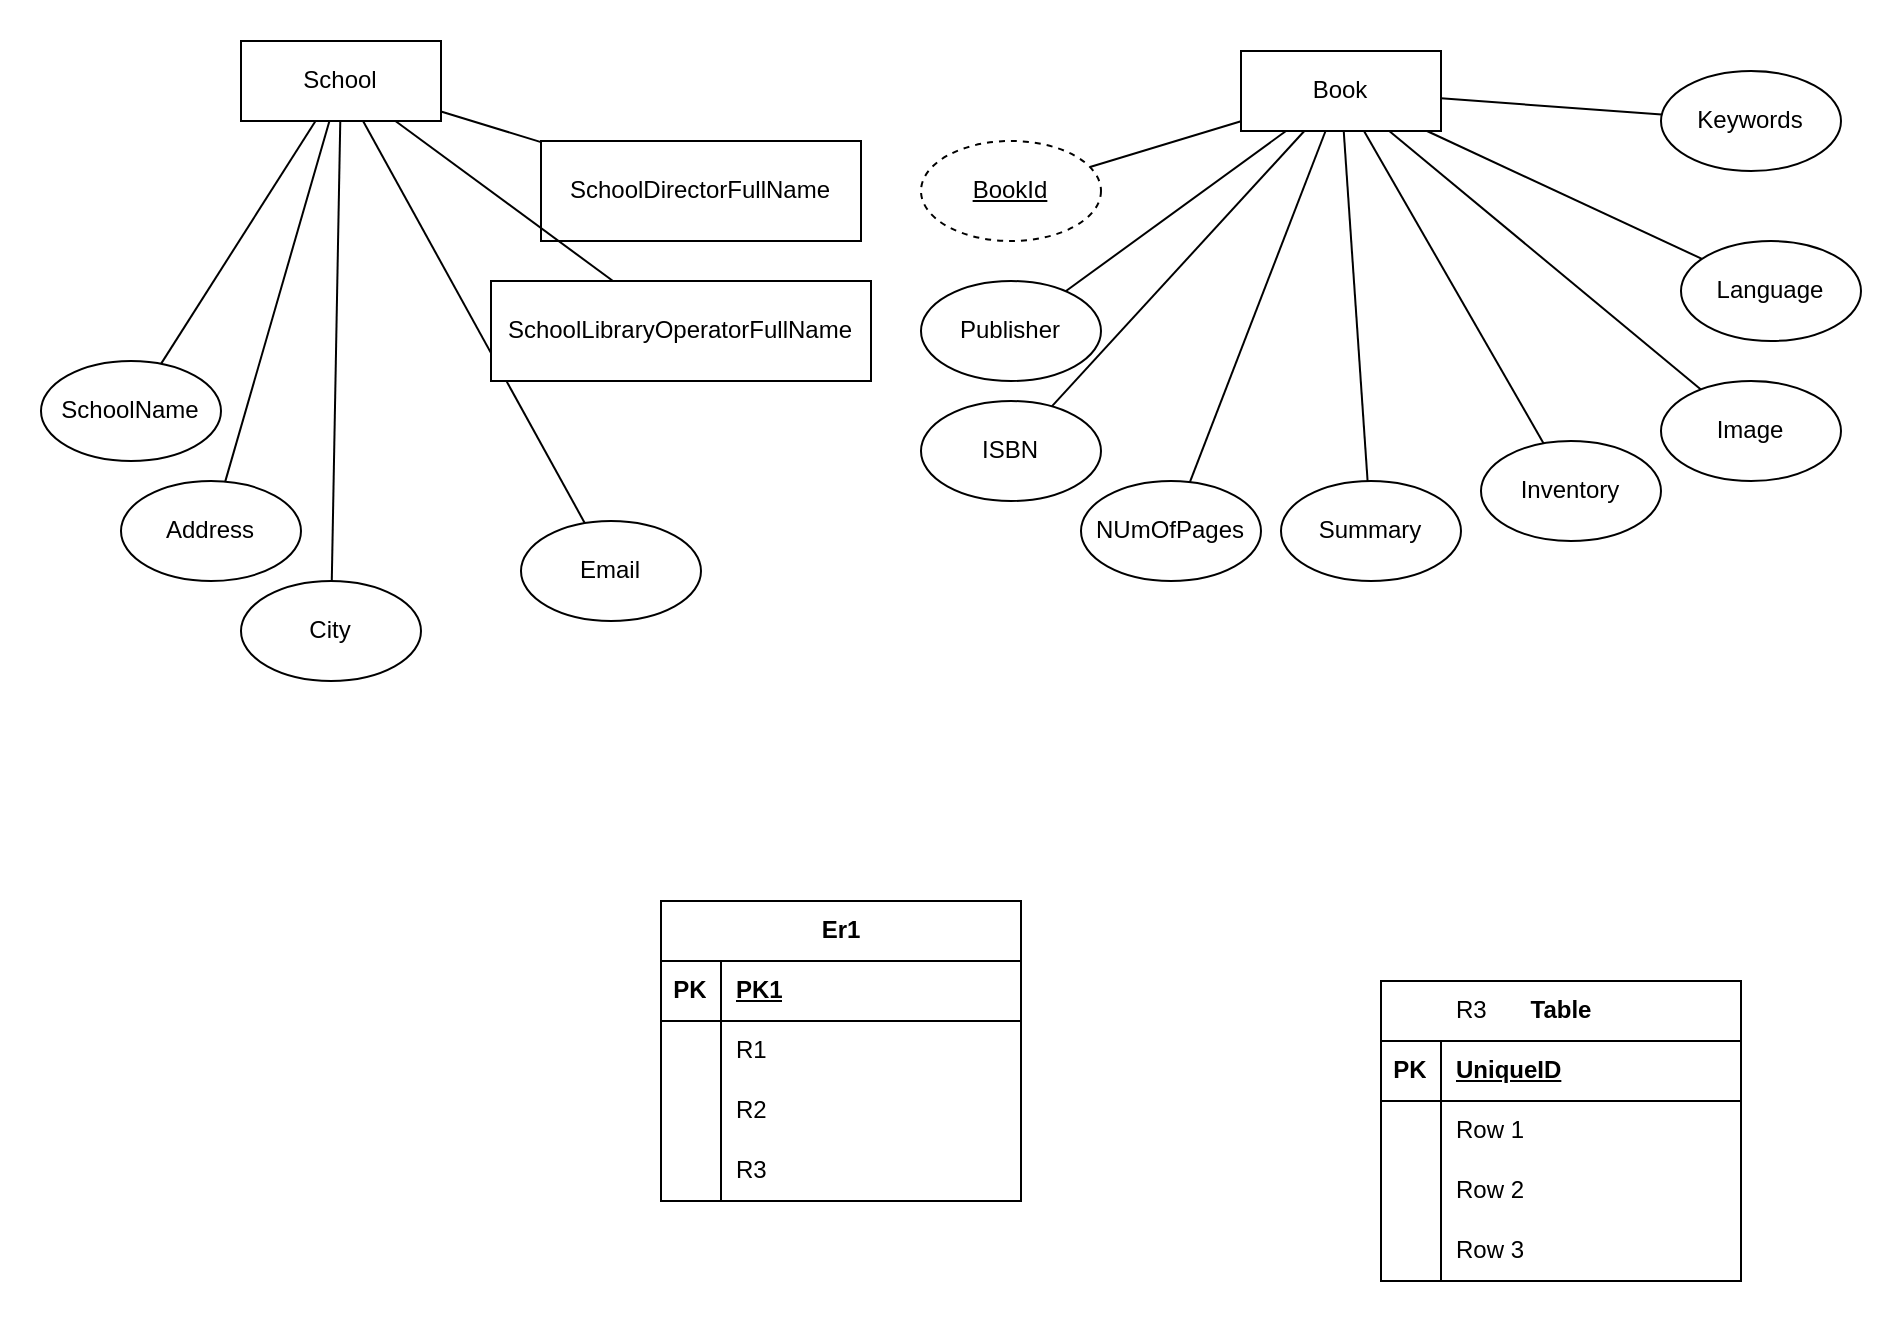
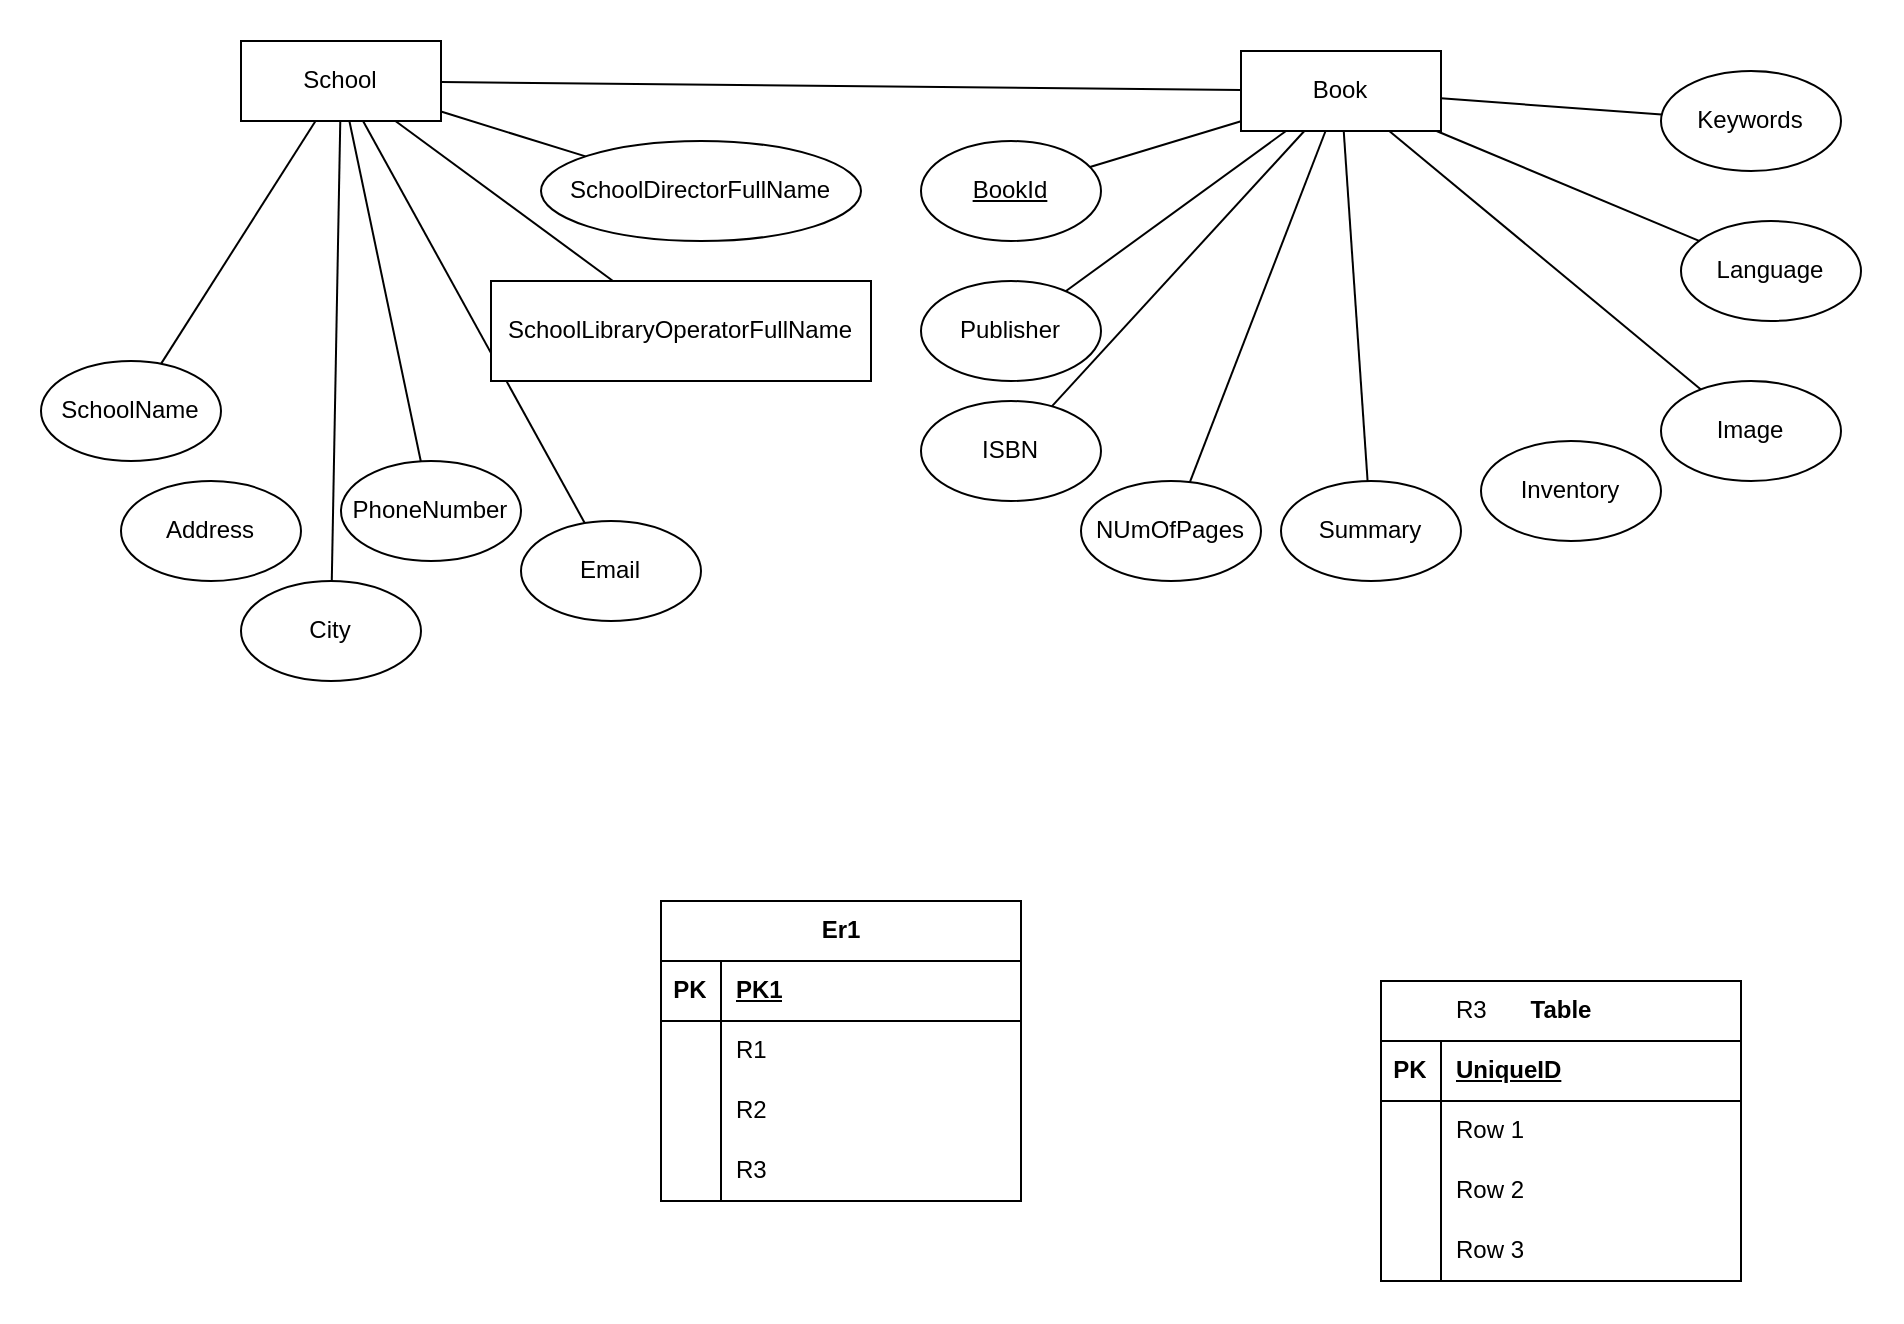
node "SchoolDirectorFullName": shape rectangle -> ellipse
node "BookId": style dashed -> solid
edge "Book" -- "Inventory": now "Book" -- "School"
node "Language": moved (1771, 291) -> (1771, 271)
edge "School" -- "PhoneNumber": added
edge "School" -- "Address": removed
node "PhoneNumber": added
